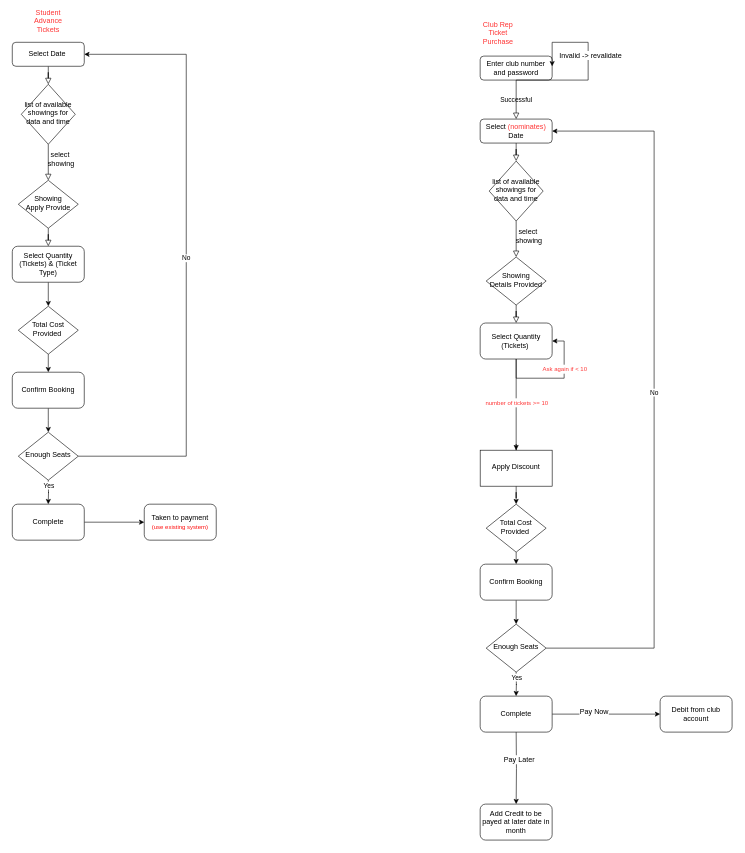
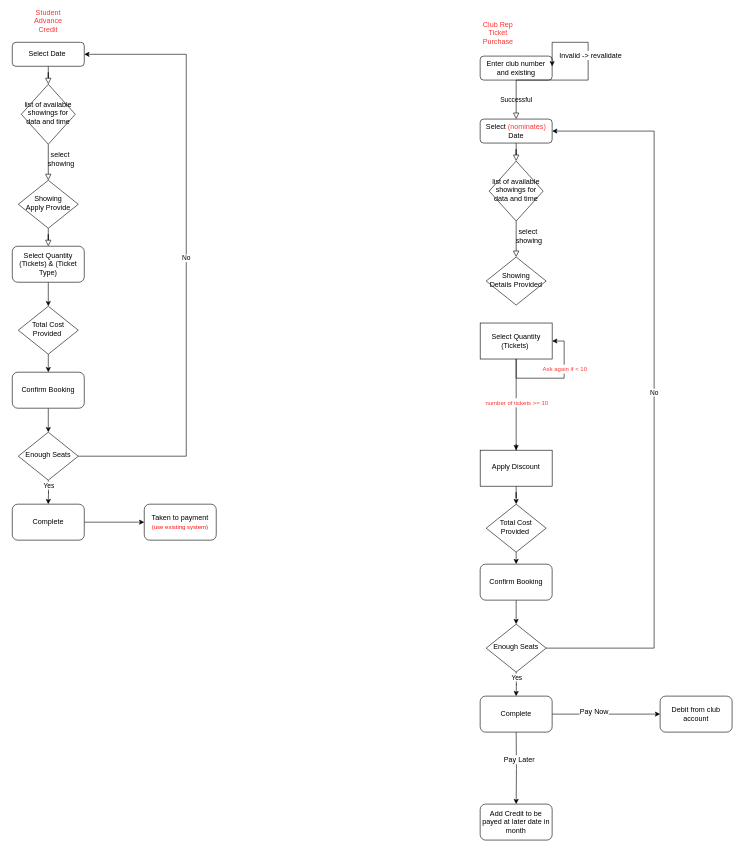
node "Student Advance Tickets": label "Student Advance Tickets" -> "Student Advance Credit"
node "Enter club number and password": label "Enter club number and password" -> "Enter club number and existing"
edge "Showing Details Provided" -> "Select Quantity (Tickets)": removed
node "Select Quantity (Tickets)": shape rounded rectangle -> rectangle
